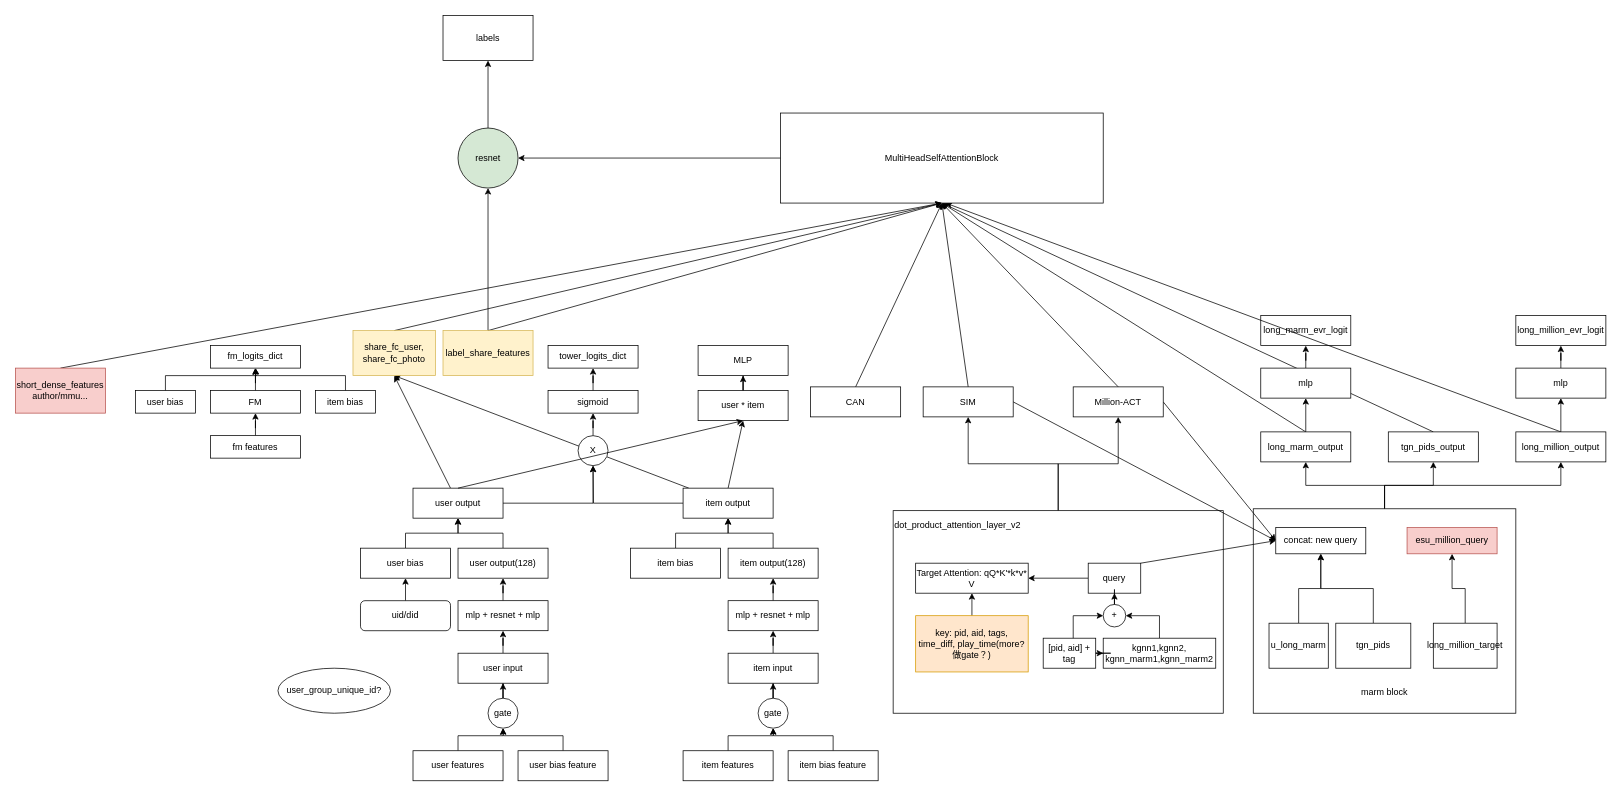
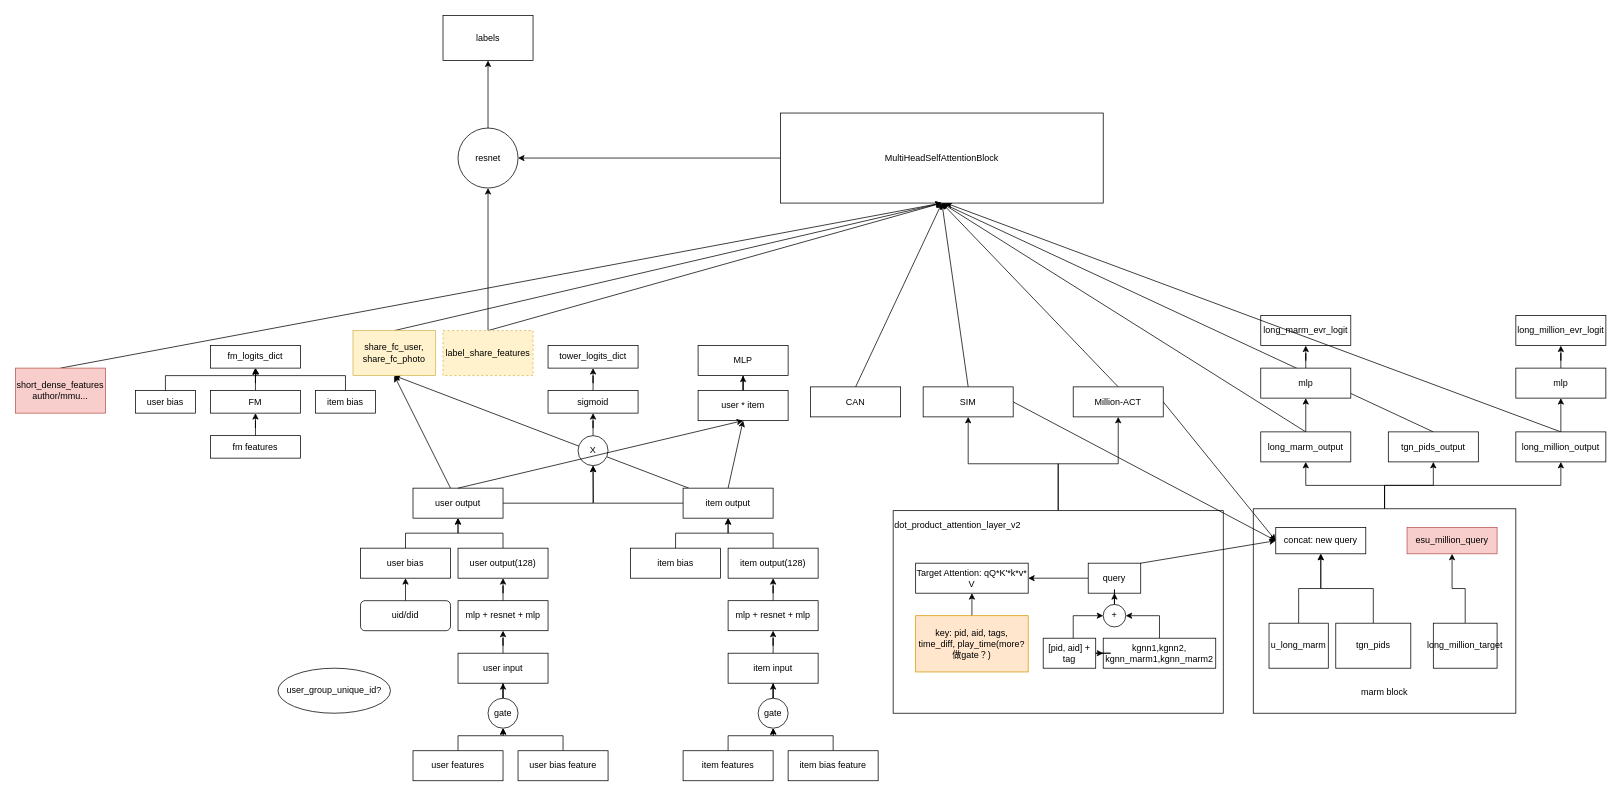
node "resnet": fillcolor #d5e8d4 -> #ffffff
node "label_share_features": style solid -> dashed
